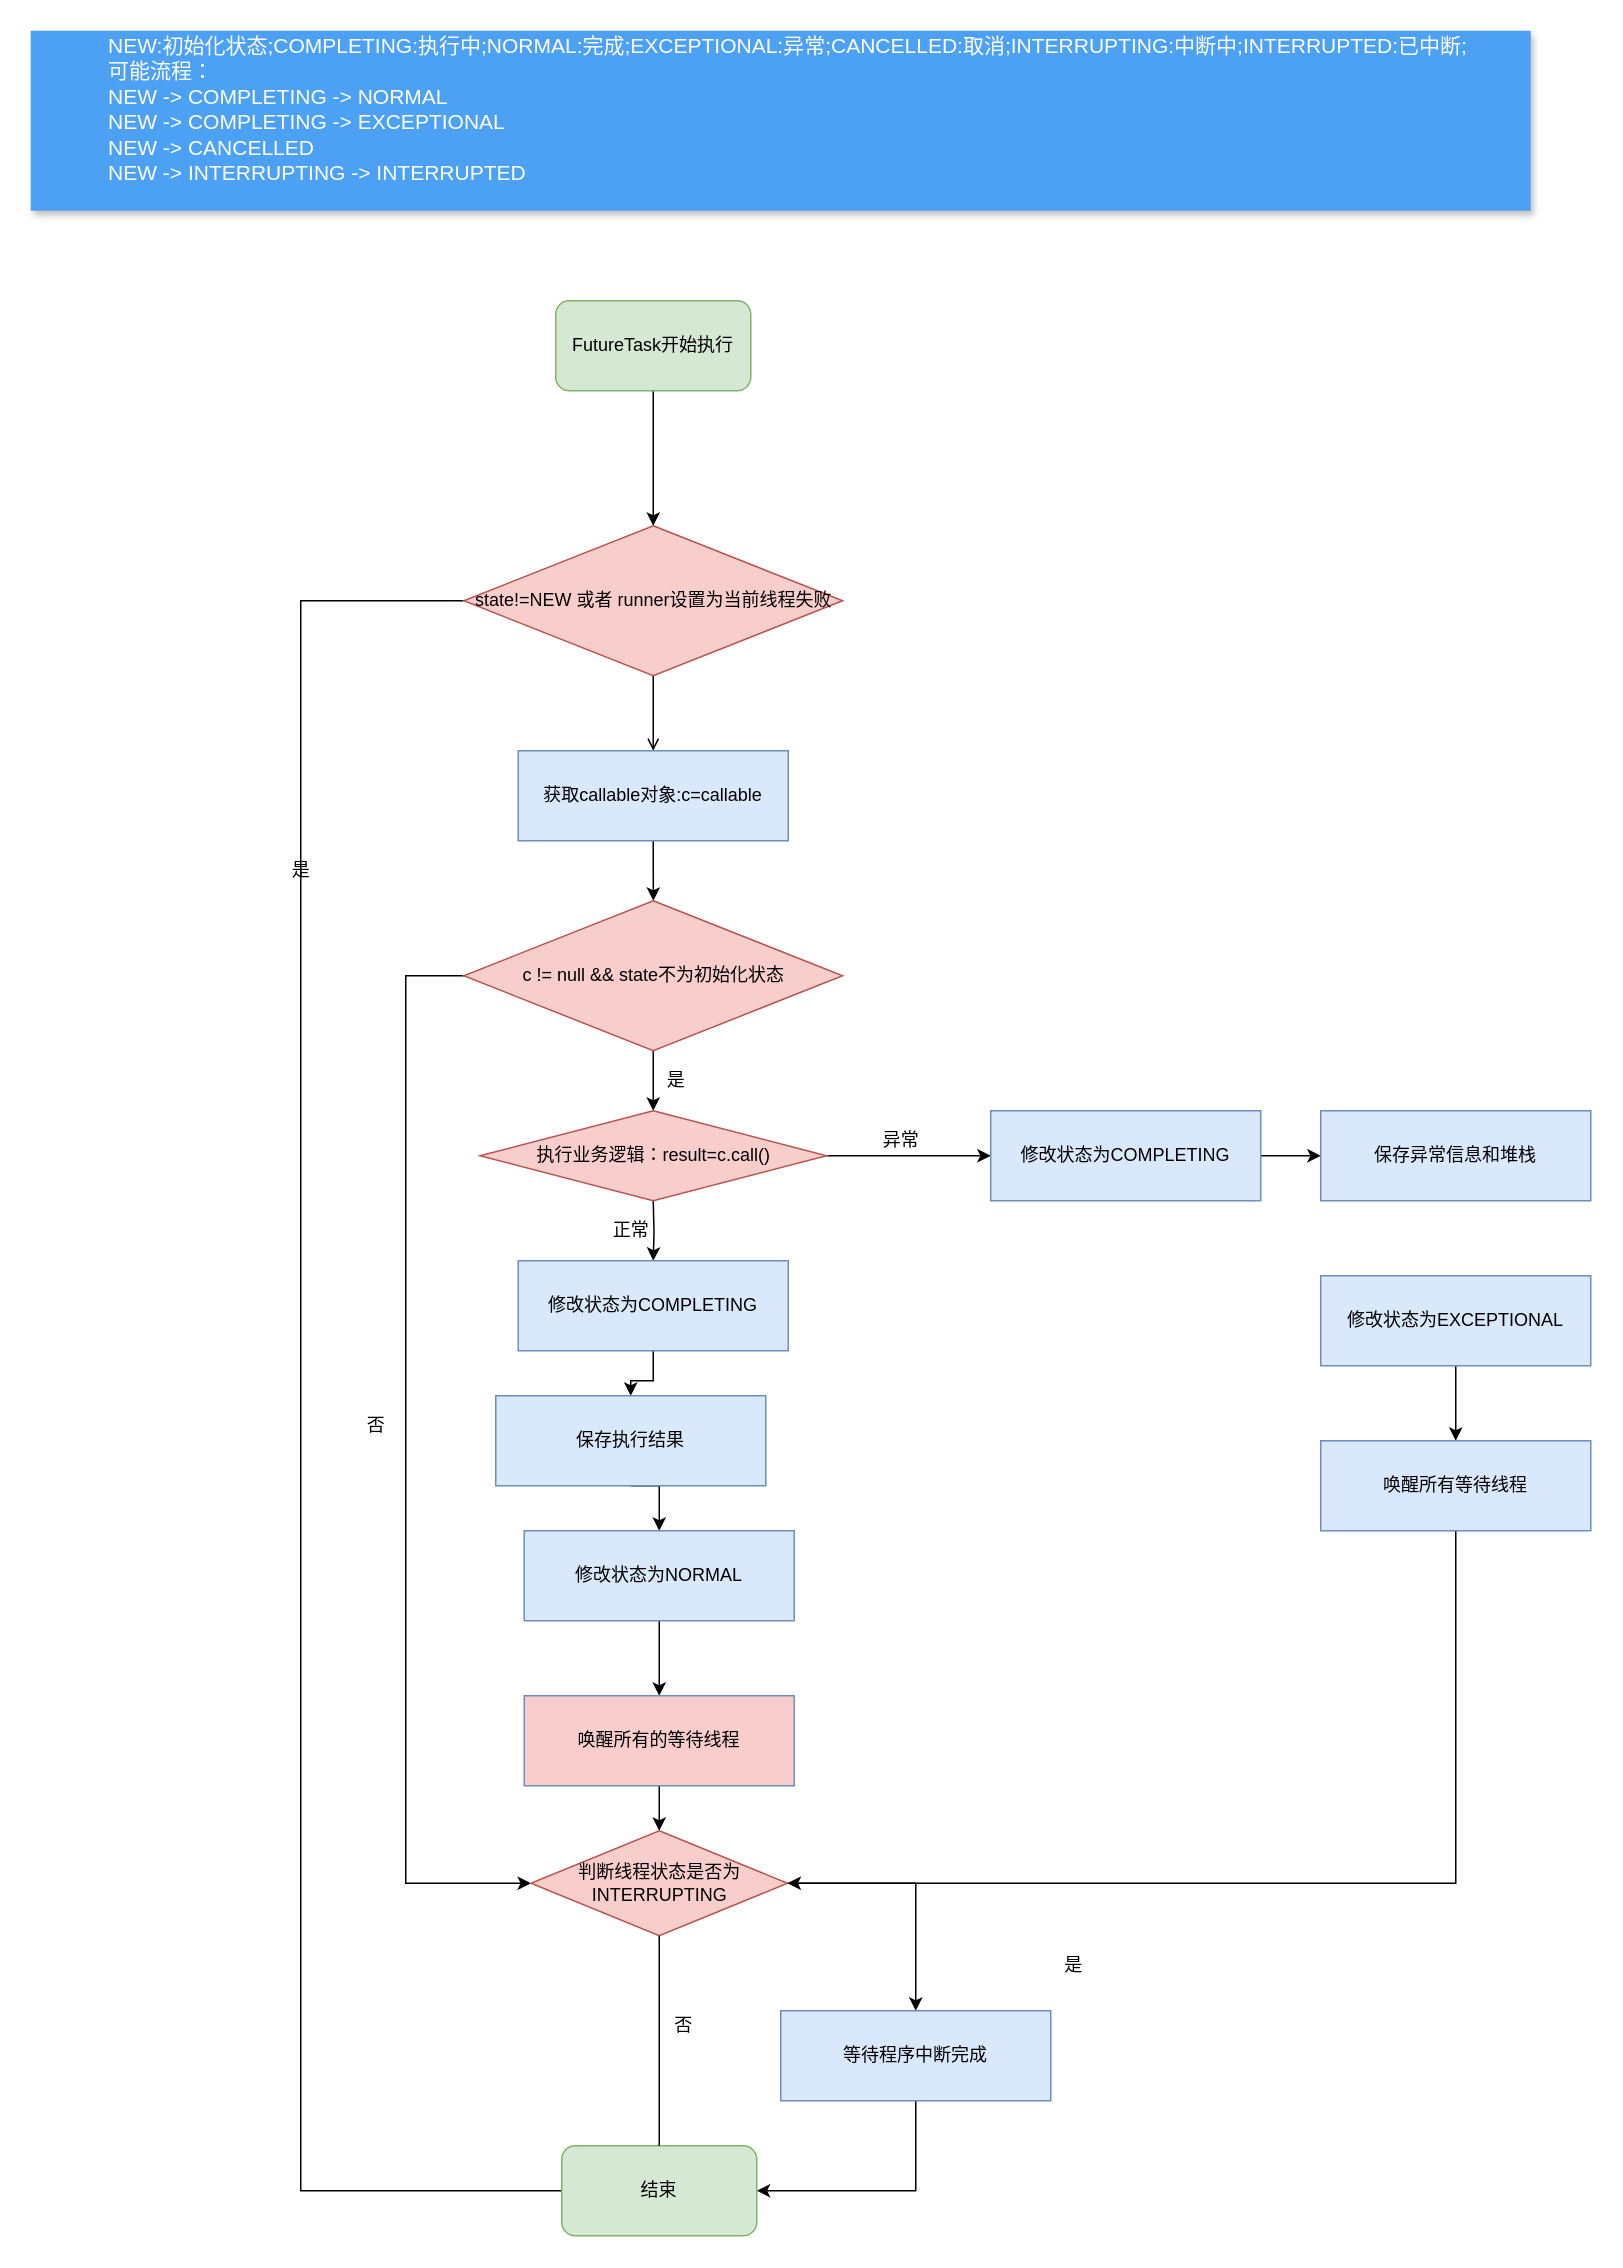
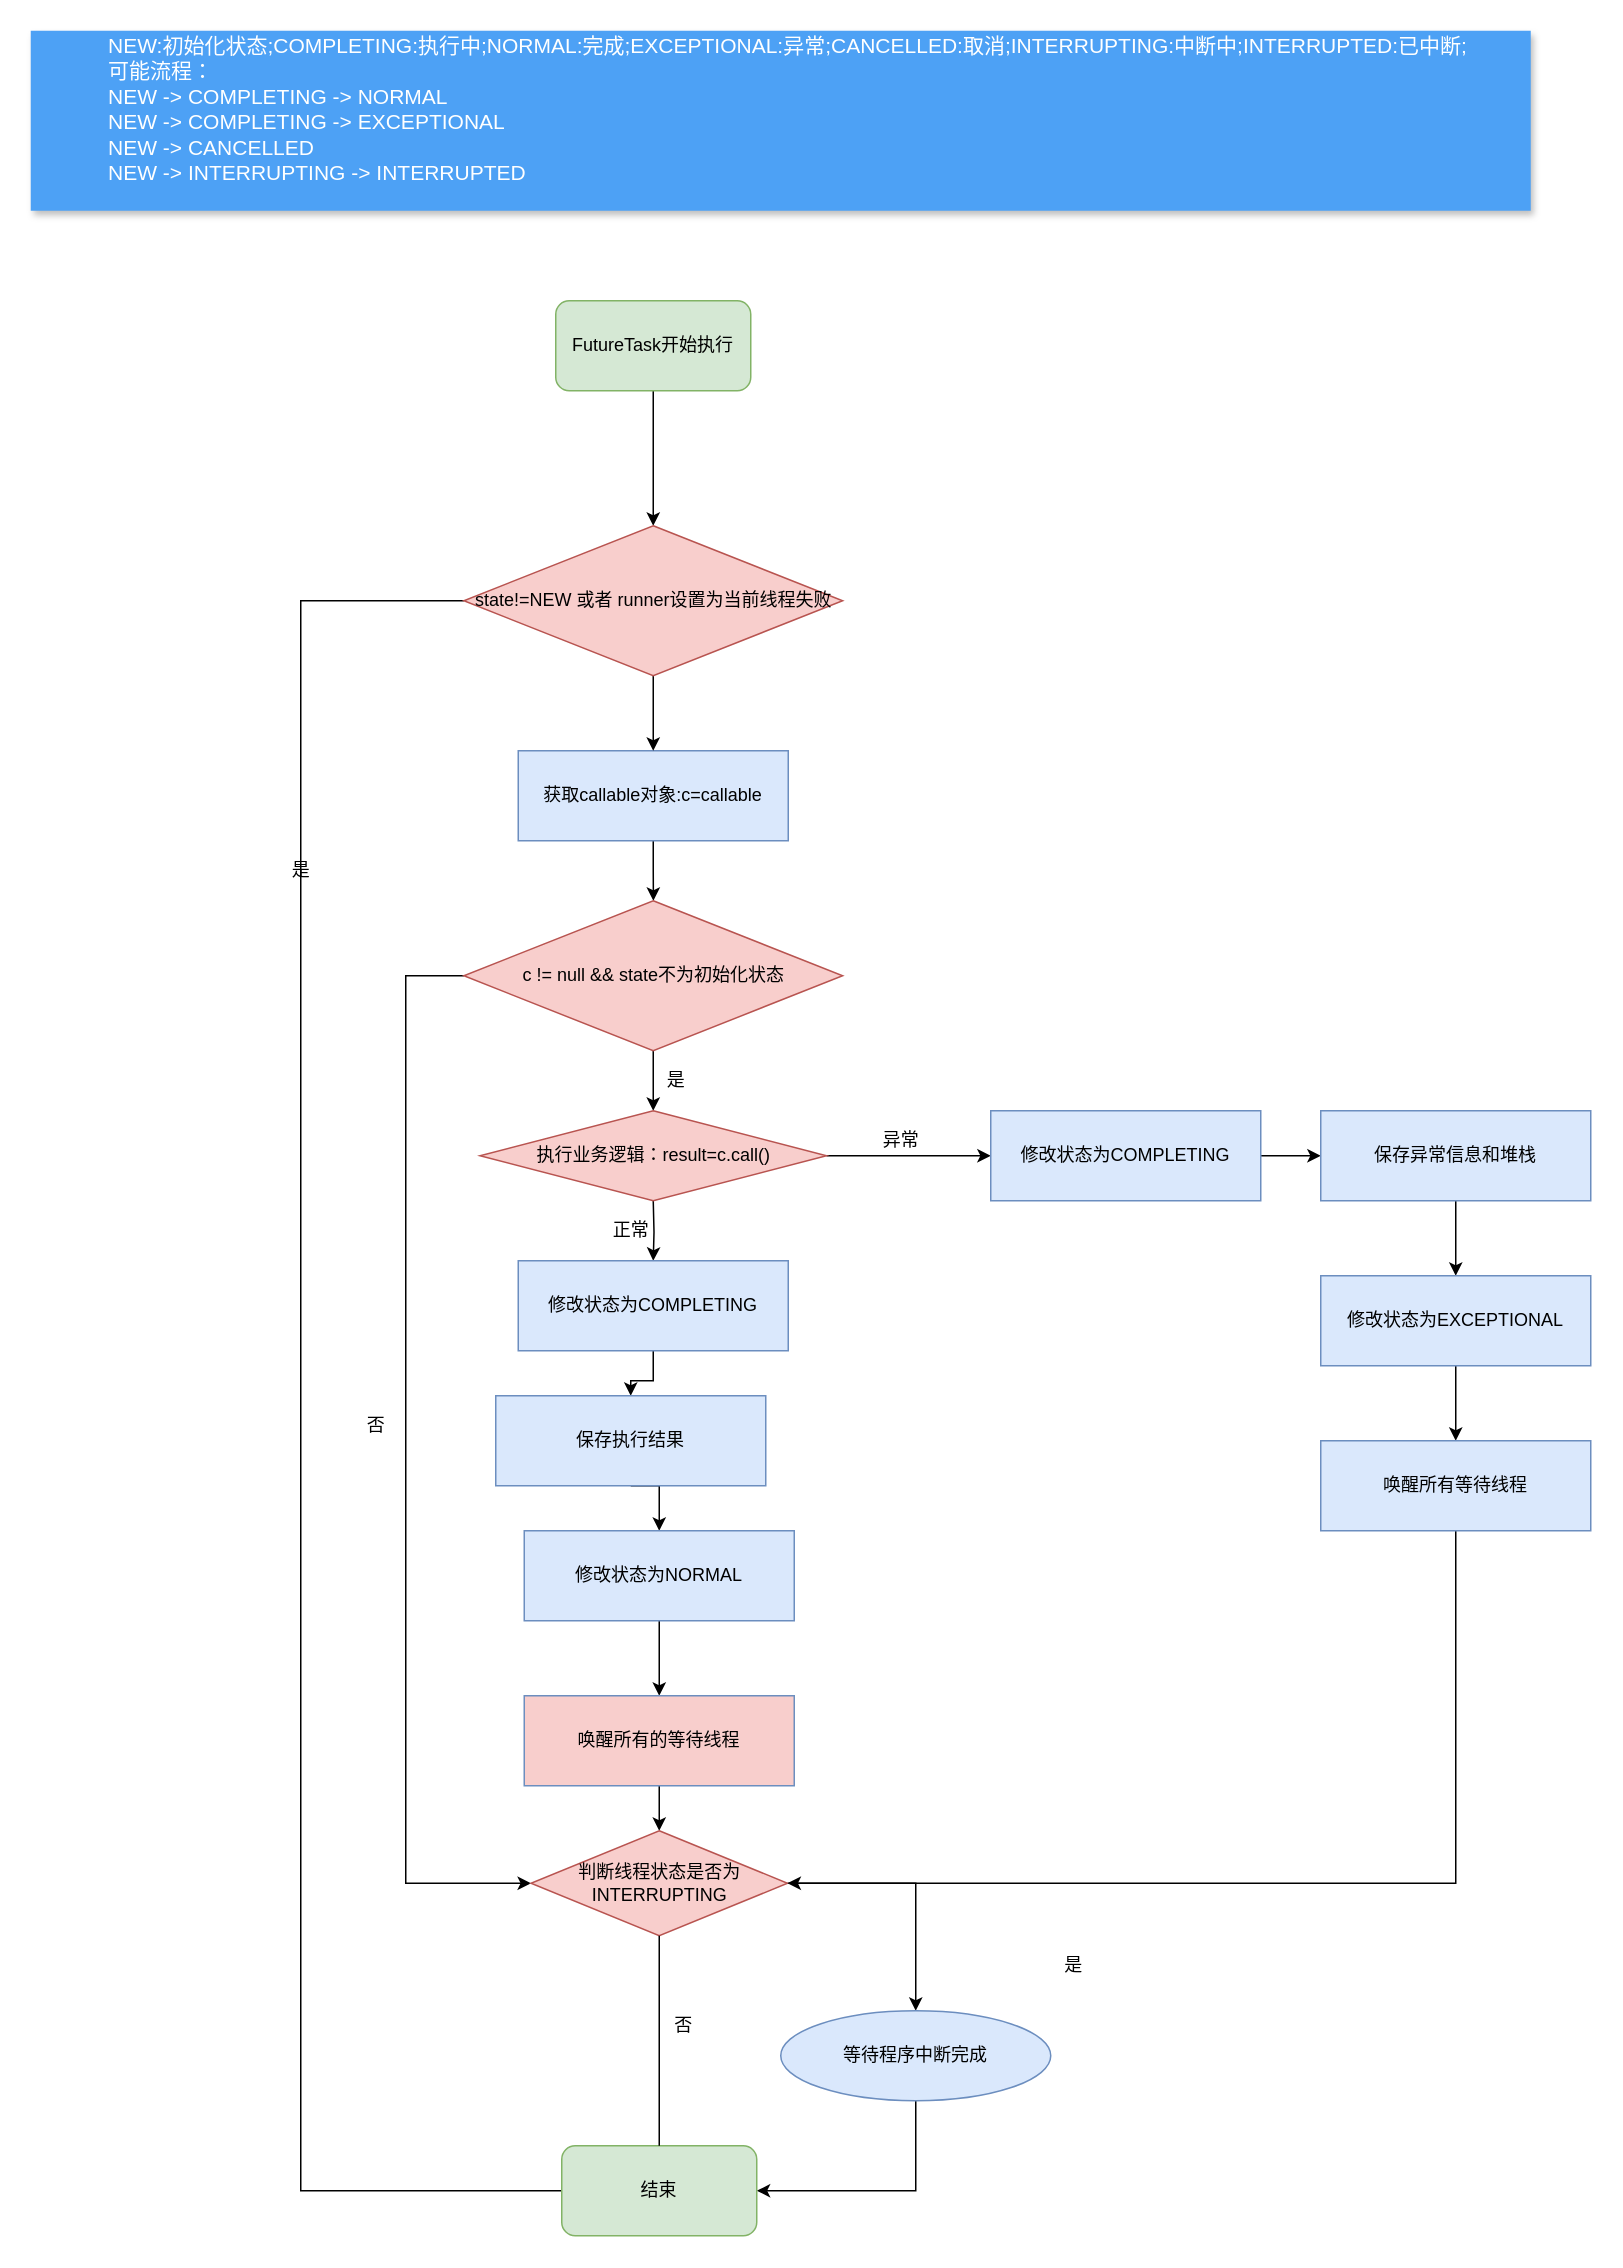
edge "state!=NEW 或者 runner设置为当前线程失败" -> "获取callable对象:c=callable": arrowhead open -> classic
edge "保存异常信息和堆栈" -> "修改状态为EXCEPTIONAL": added
node "等待程序中断完成": shape rectangle -> ellipse
